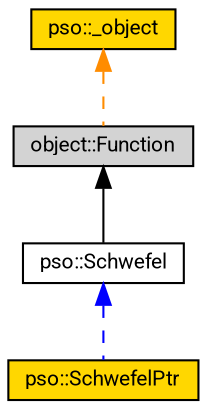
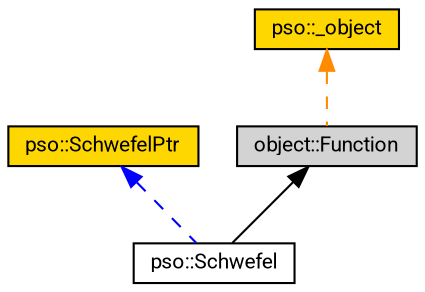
edge "pso::SchwefelPtr" -> "pso::Schwefel": reversed
